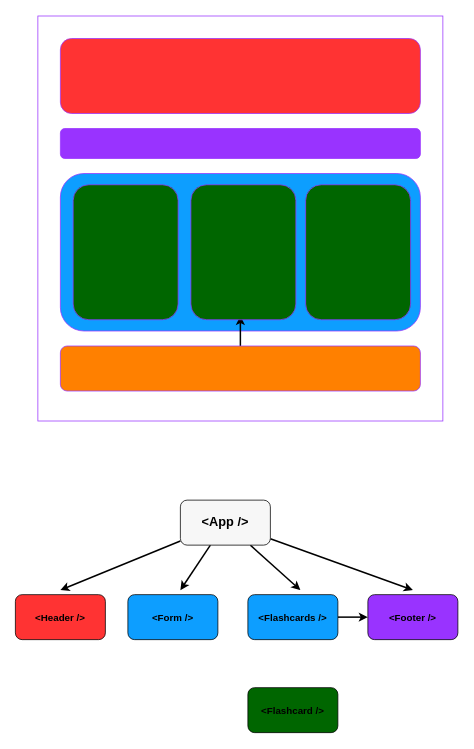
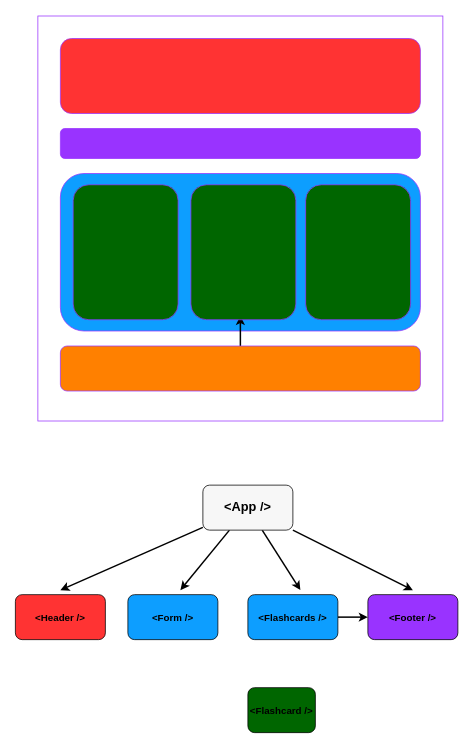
node "<App />": moved (225, 522) -> (248, 507)
node "<Flashcard />": size 90x45 -> 68x45
